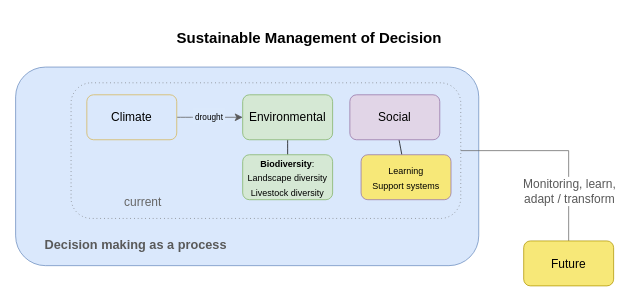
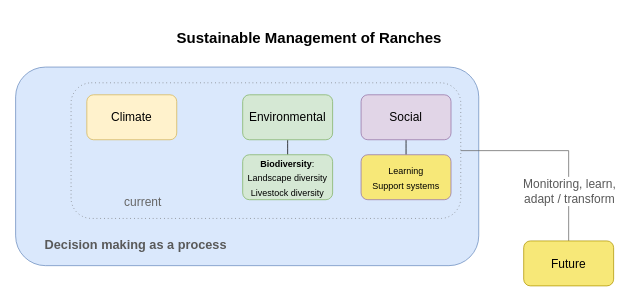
node "Sustainable Management of Decision": label "Sustainable Management of Decision" -> "Sustainable Management of Ranches"
node "Climate": fillcolor #dae8fc -> #fff2cc
edge "Climate" -> "Environmental": removed, label "drought"
node "Social": moved (395, 117) -> (406, 117)
